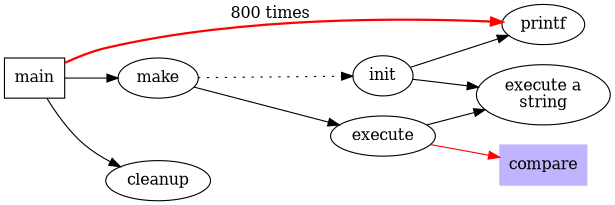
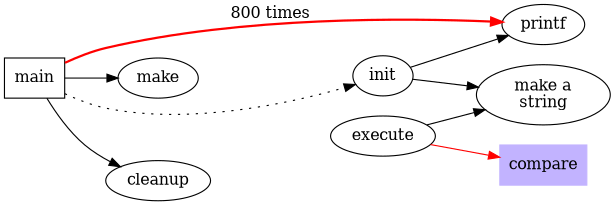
edge "make" -> "init": now "main" -> "init"
node "execute a string": label "execute a string" -> "make a string"
edge "make" -> "execute": removed
